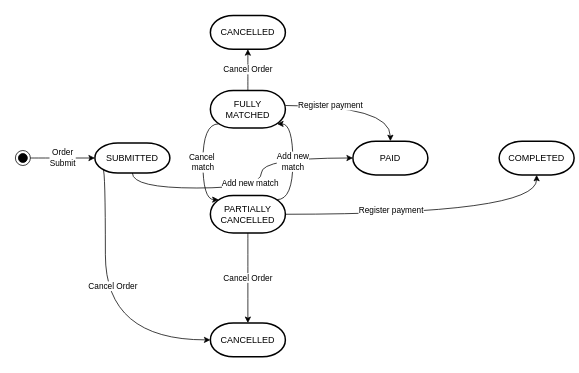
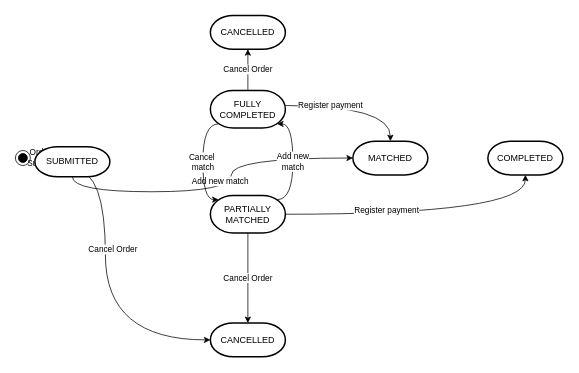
node "FULLY MATCHED": label "FULLY MATCHED" -> "FULLY COMPLETED"
node "SUBMITTED": moved (132, 158) -> (72, 162)
node "PAID": label "PAID" -> "MATCHED"
node "COMPLETED": moved (537, 158) -> (525, 158)
node "PARTIALLY CANCELLED": label "PARTIALLY CANCELLED" -> "PARTIALLY MATCHED"
